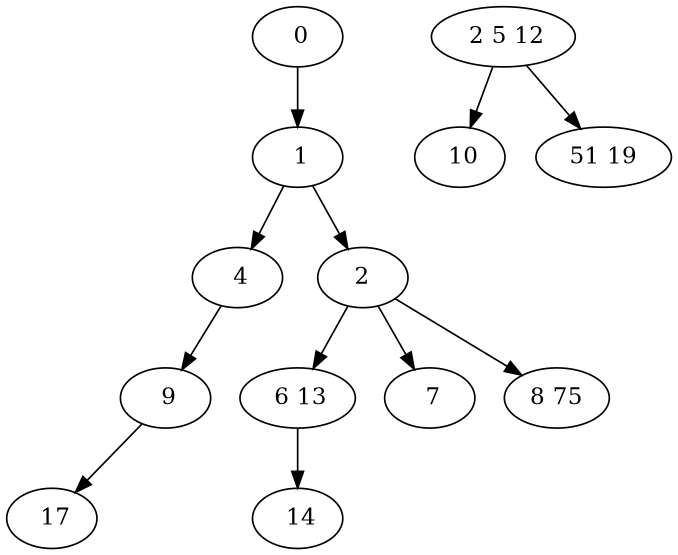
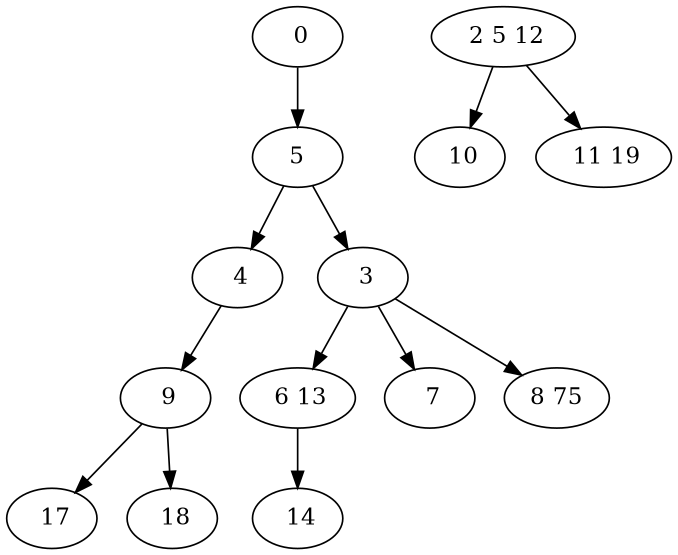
node "1": label "1" -> "5"
node "51 19": label "51 19" -> "11 19"
node "2": label "2" -> "3"
node "18": added
